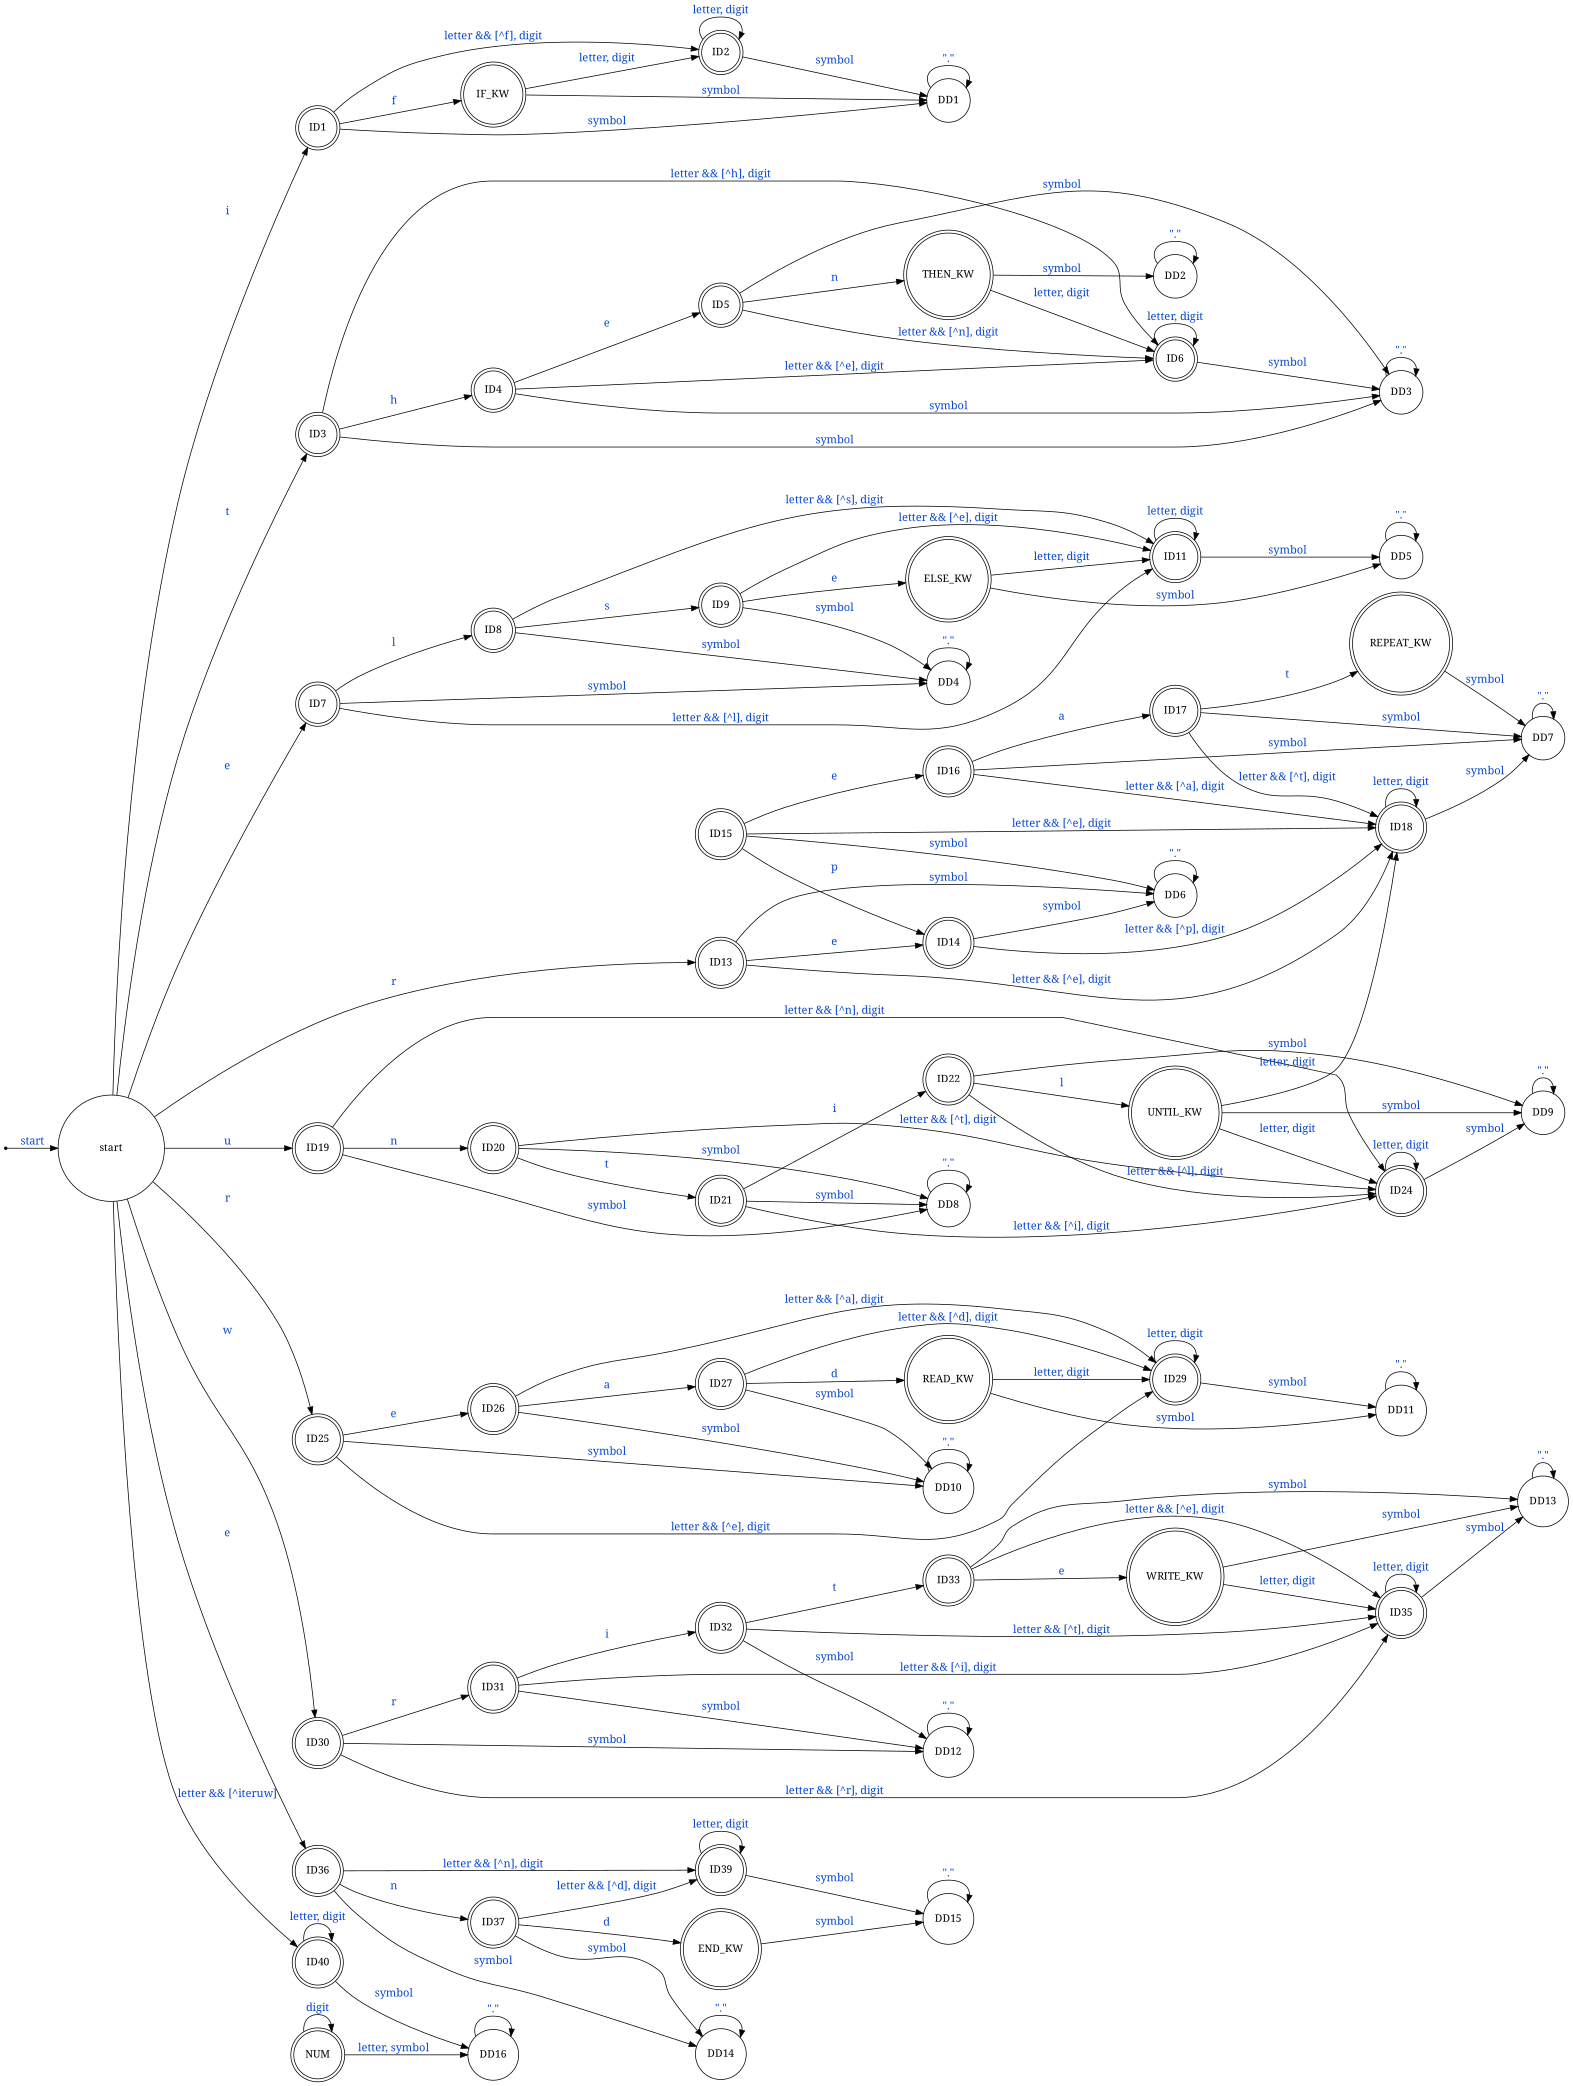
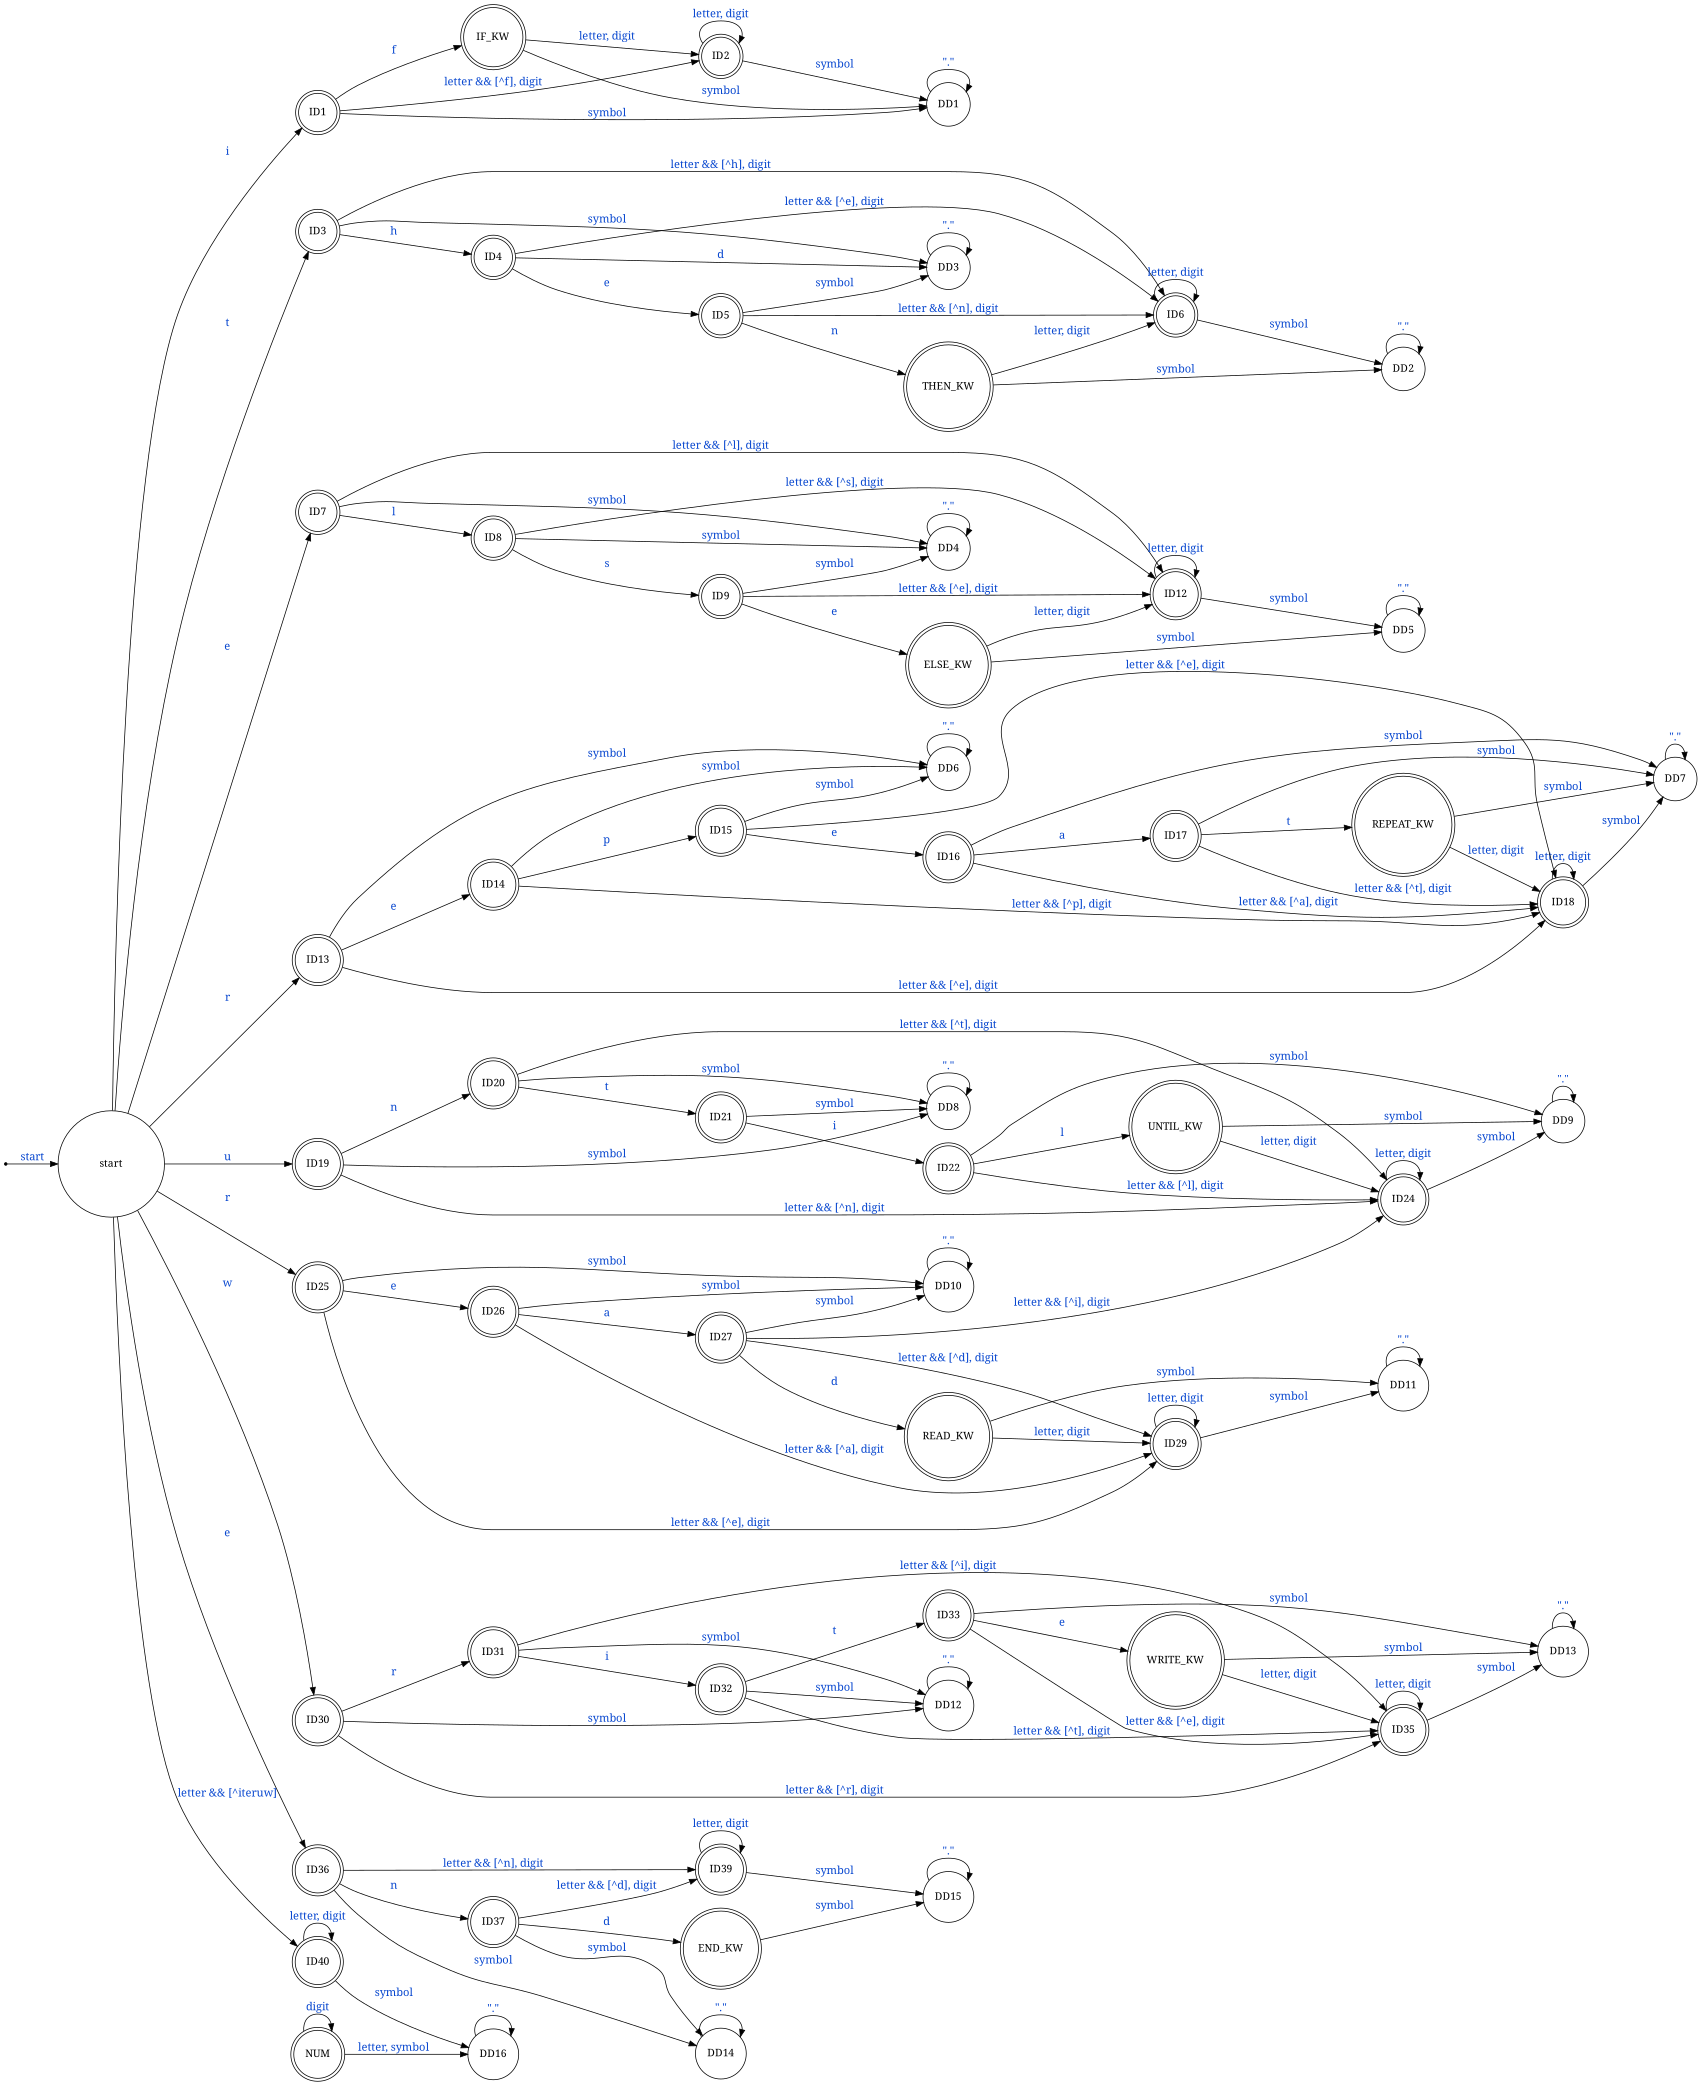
edge "ID6" -> "DD3": now "ID6" -> "DD2"
edge "ID4" -> "DD3": label "symbol" -> "d"
node "ID11": label "ID11" -> "ID12"
edge "ID15" -> "ID14": reversed
edge "UNTIL_KW" -> "ID18": now "REPEAT_KW" -> "ID18"
edge "ID21" -> "ID24": now "ID27" -> "ID24"
